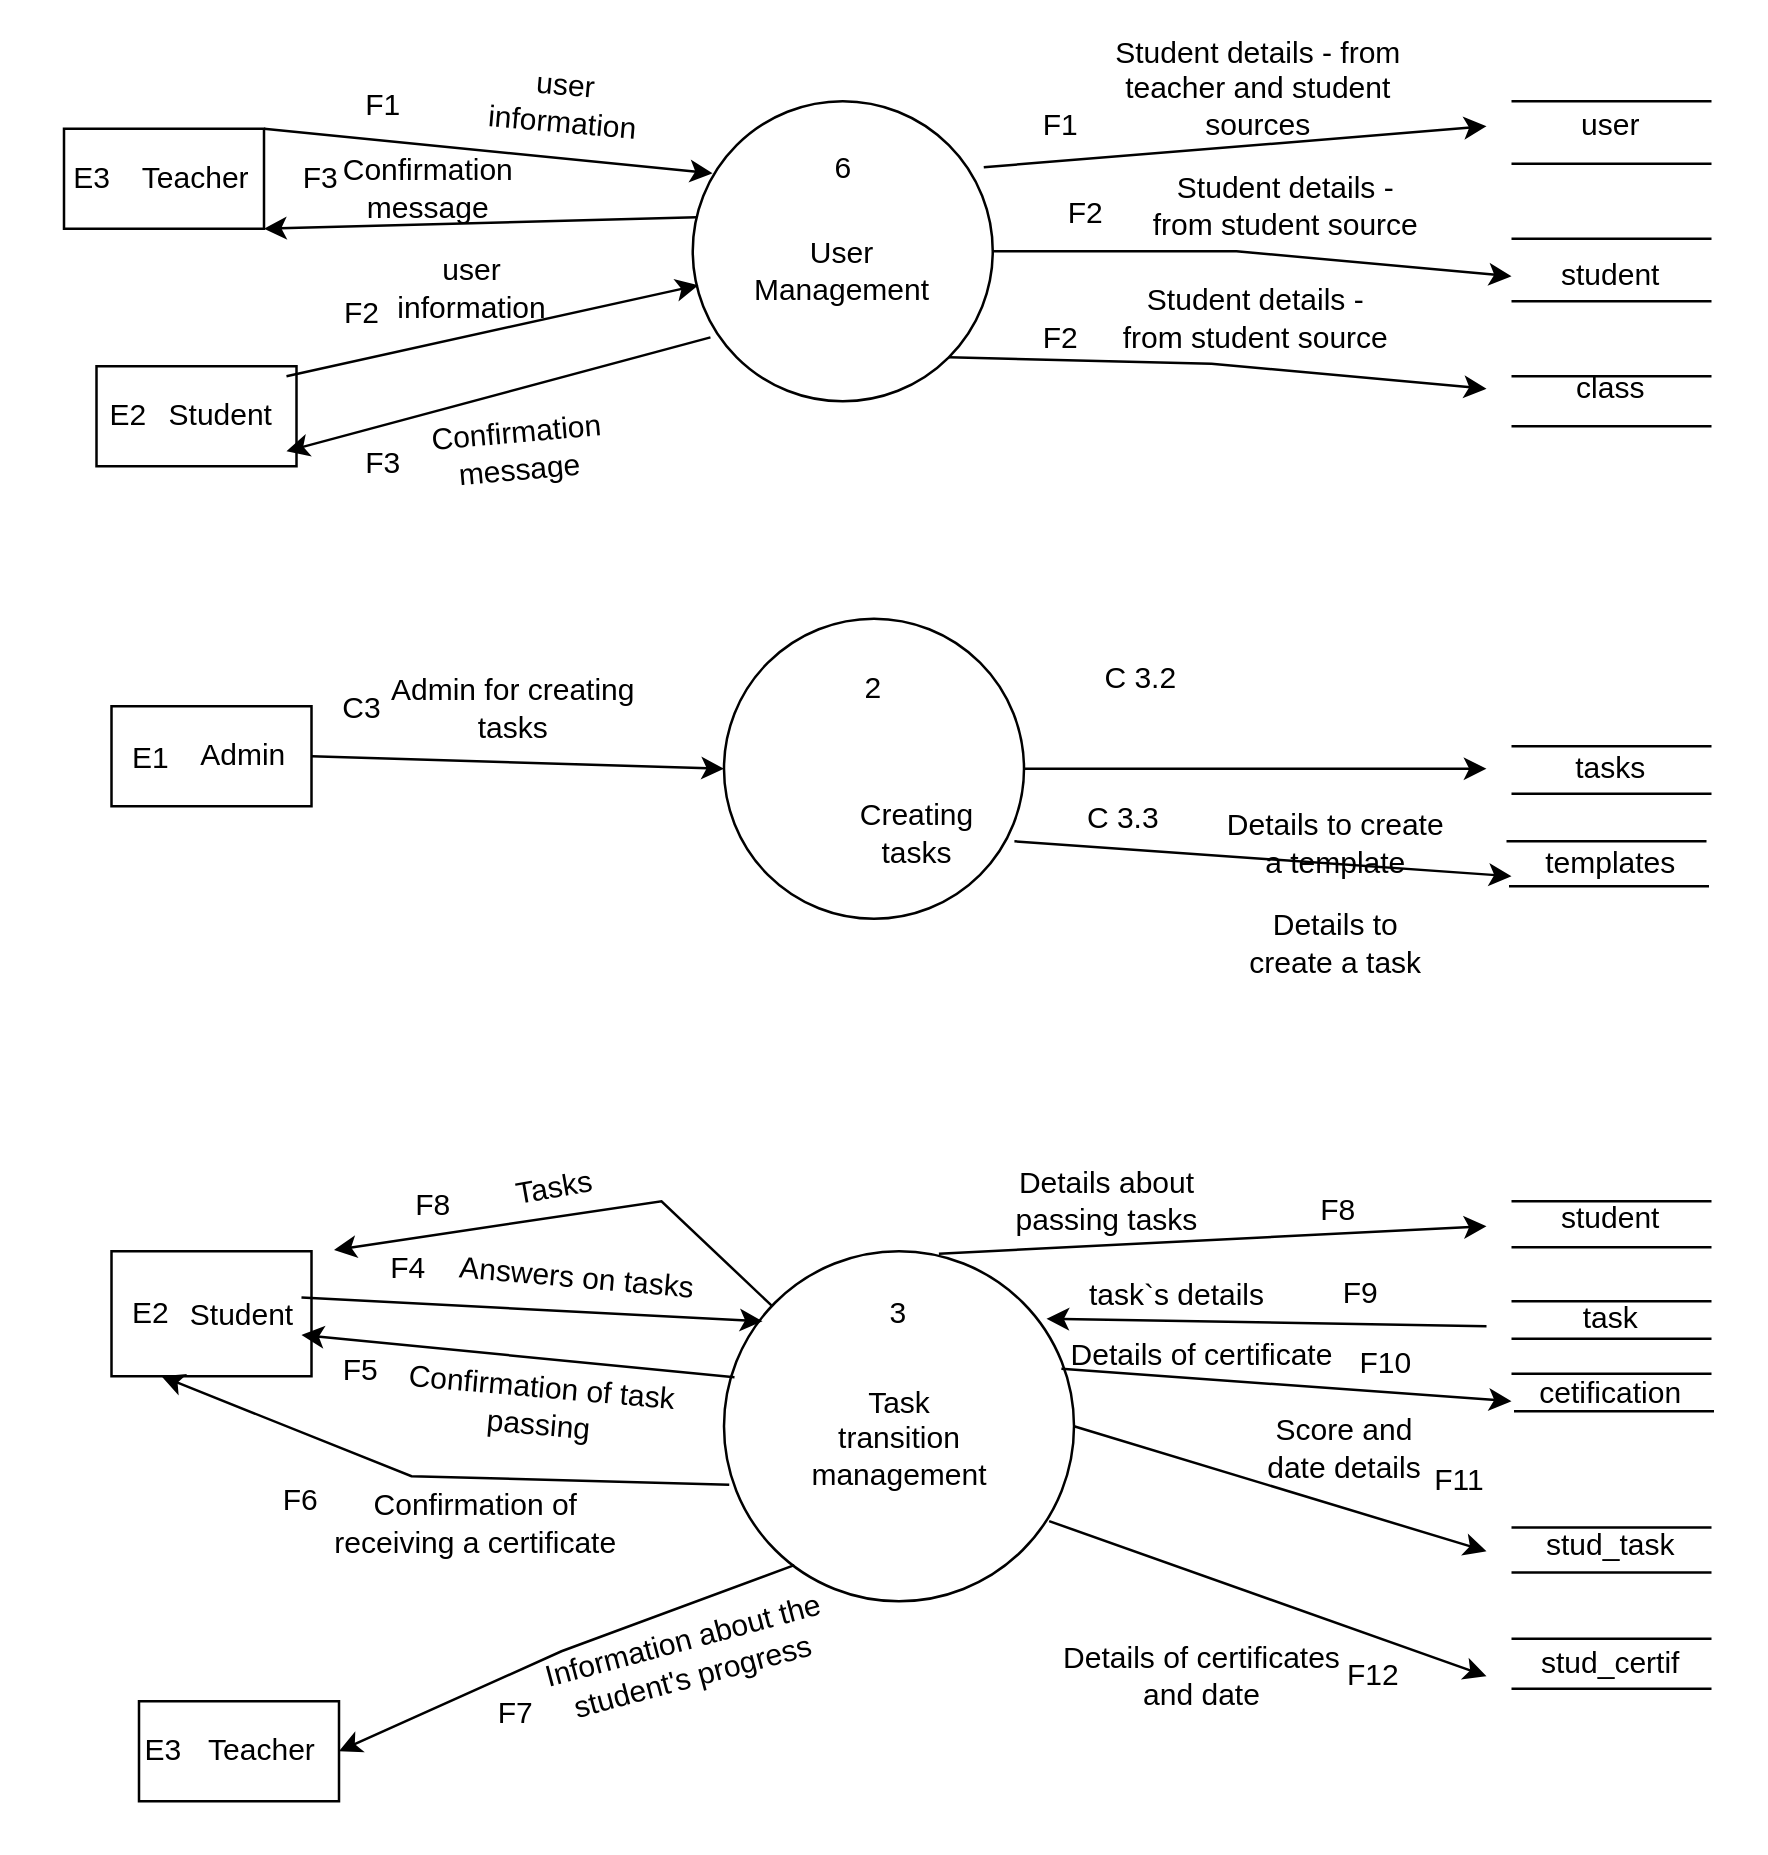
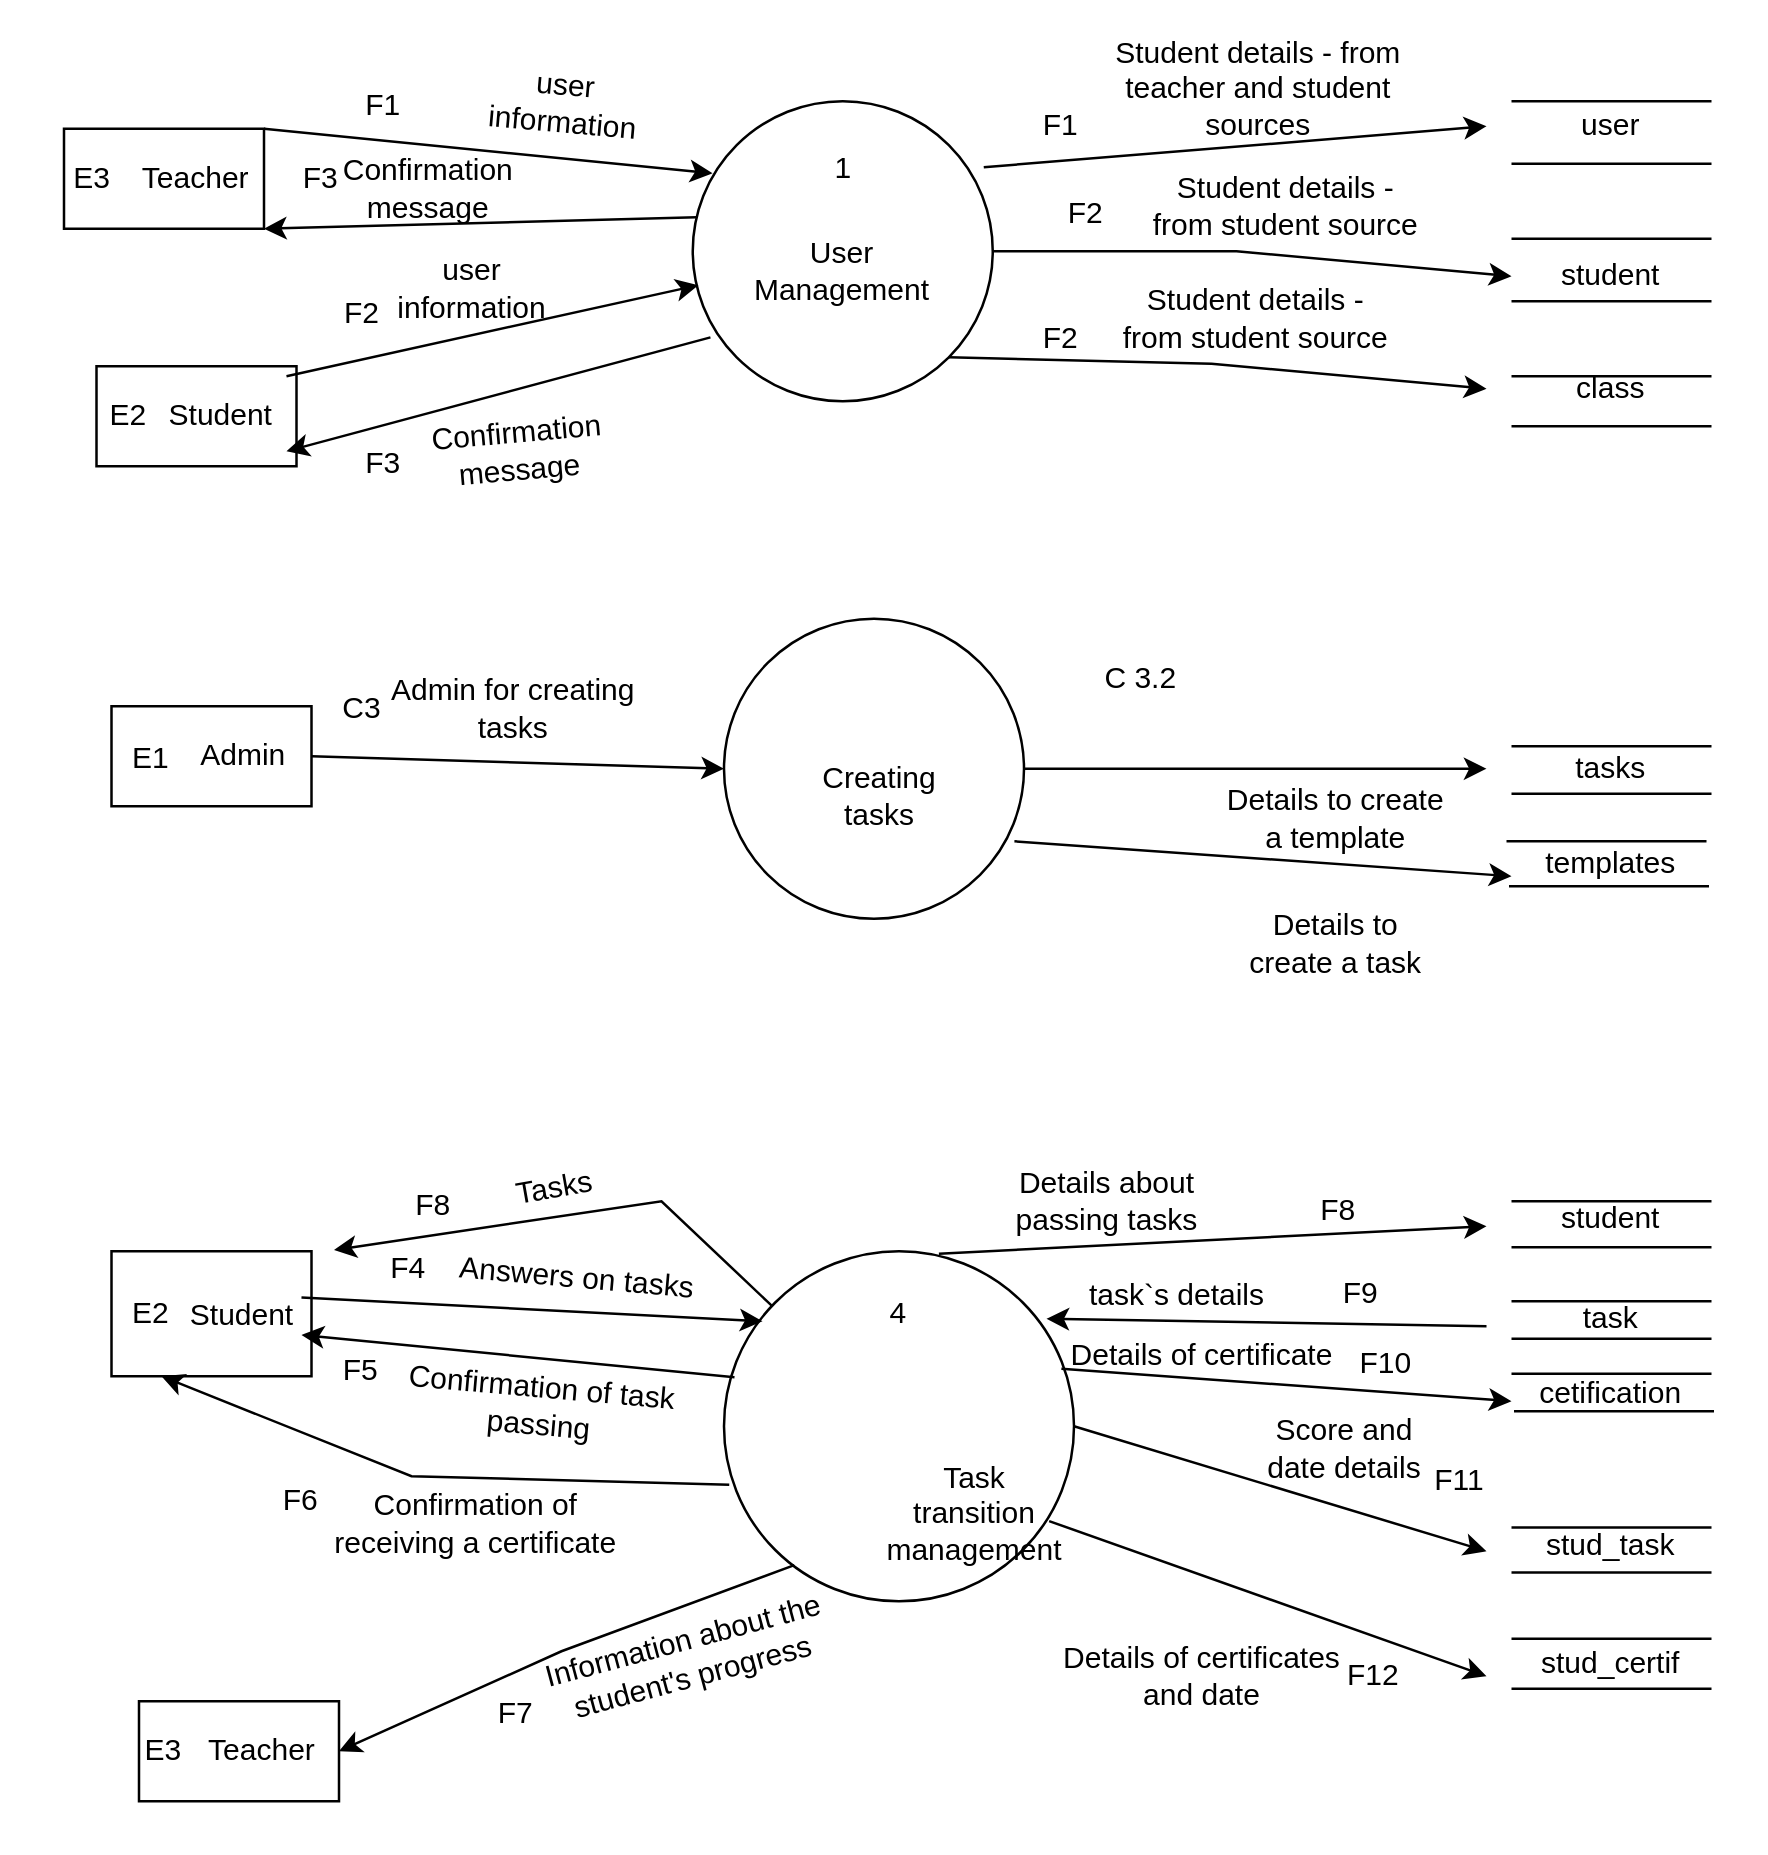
node "6": label "6" -> "1"
node "2": removed
node "C 3.3": removed
node "Creating tasks": moved (918, 833) -> (880, 795)
node "Details to create a template": moved (1336, 844) -> (1336, 819)
node "3": label "3" -> "4"
node "Task transition management": moved (899, 1439) -> (974, 1514)
